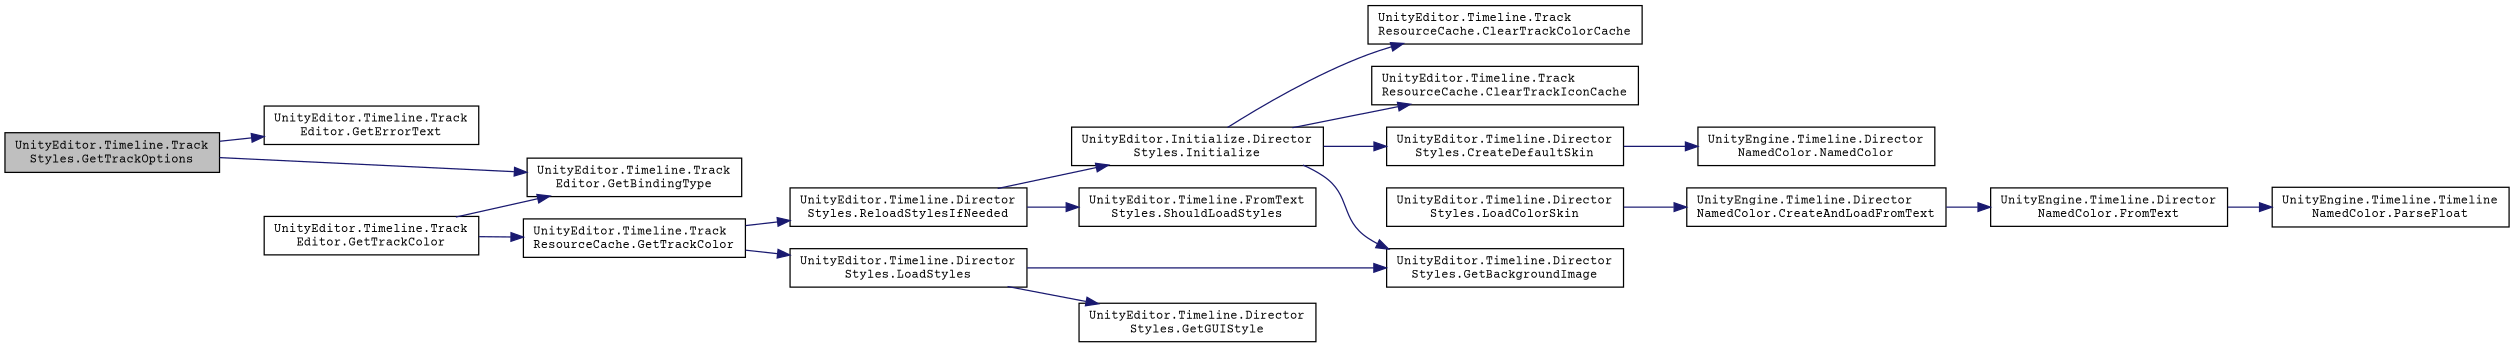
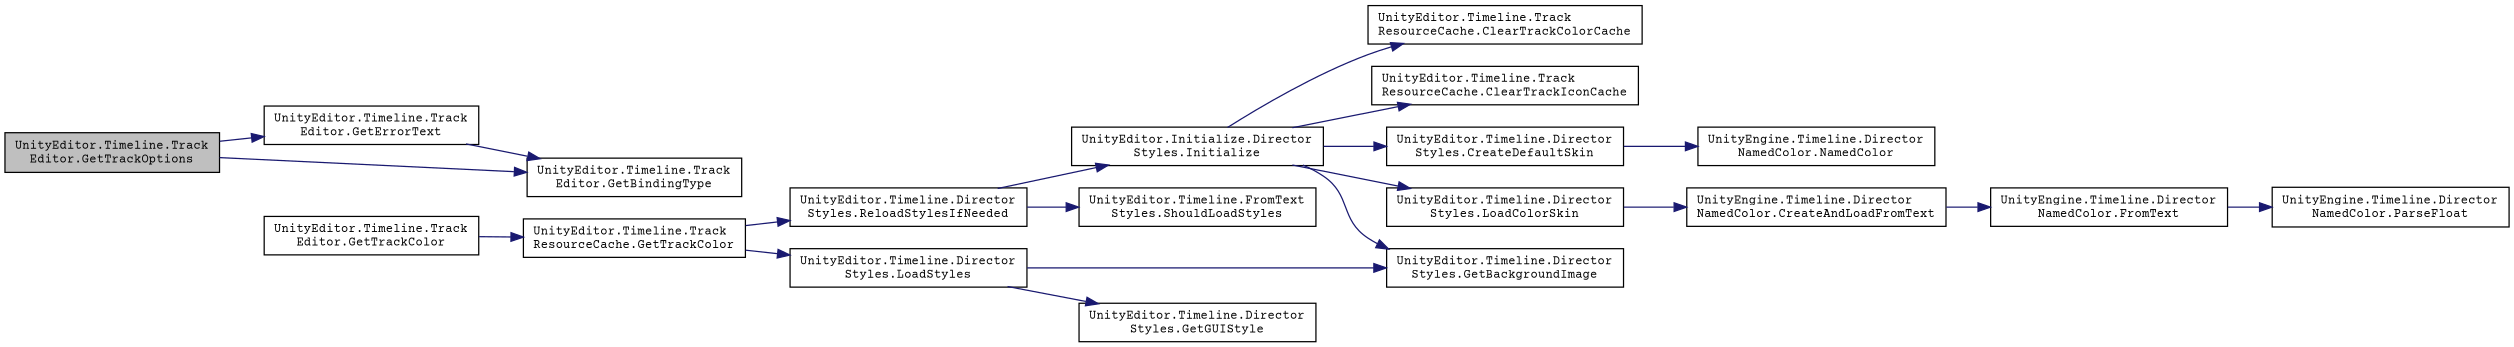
node "UnityEditor.Timeline.Track Styles.GetTrackOptions": label "UnityEditor.Timeline.Track Styles.GetTrackOptions" -> "UnityEditor.Timeline.Track Editor.GetTrackOptions"
edge "UnityEditor.Initialize.Director Styles.Initialize" -> "UnityEditor.Timeline.Director Styles.LoadColorSkin": added
node "UnityEngine.Timeline.Timeline NamedColor.ParseFloat": label "UnityEngine.Timeline.Timeline NamedColor.ParseFloat" -> "UnityEngine.Timeline.Director NamedColor.ParseFloat"
edge "UnityEditor.Timeline.Track Editor.GetTrackColor" -> "UnityEditor.Timeline.Track Editor.GetBindingType": now "UnityEditor.Timeline.Track Editor.GetErrorText" -> "UnityEditor.Timeline.Track Editor.GetBindingType"
